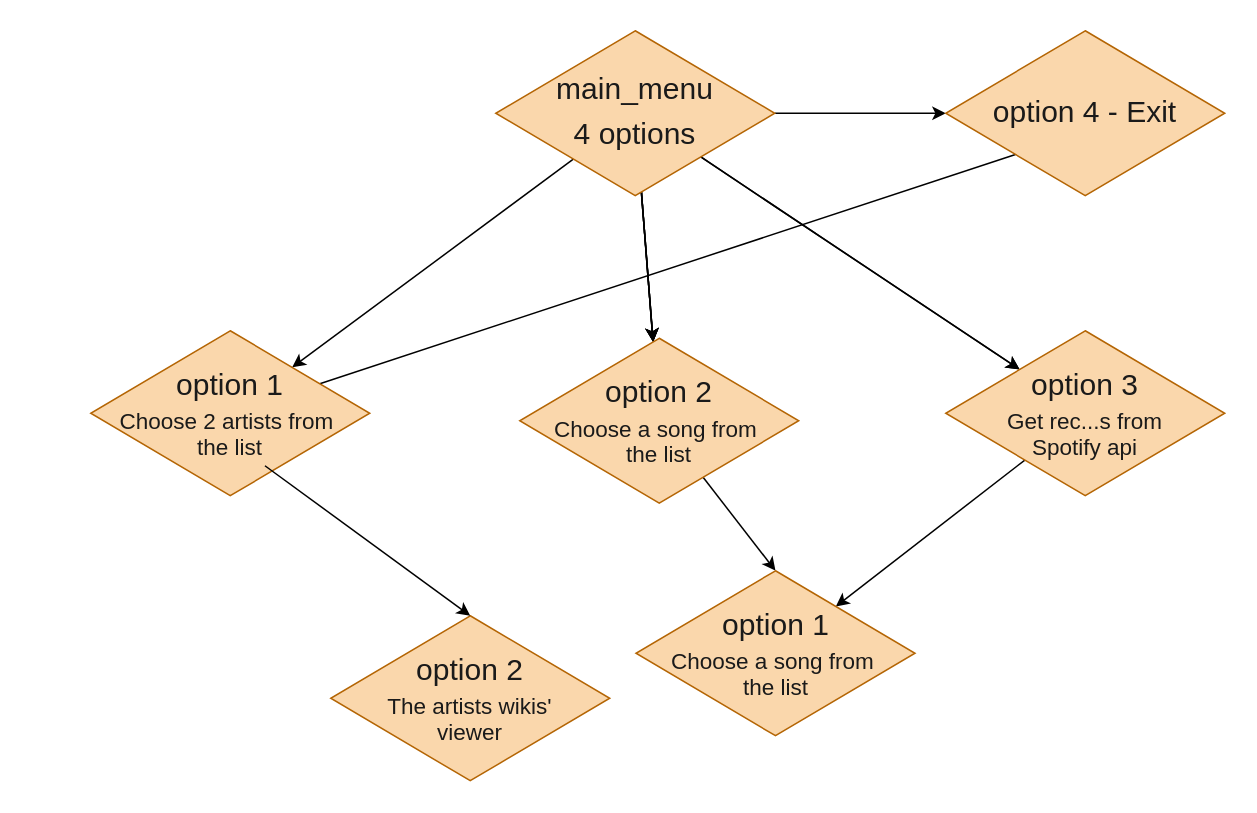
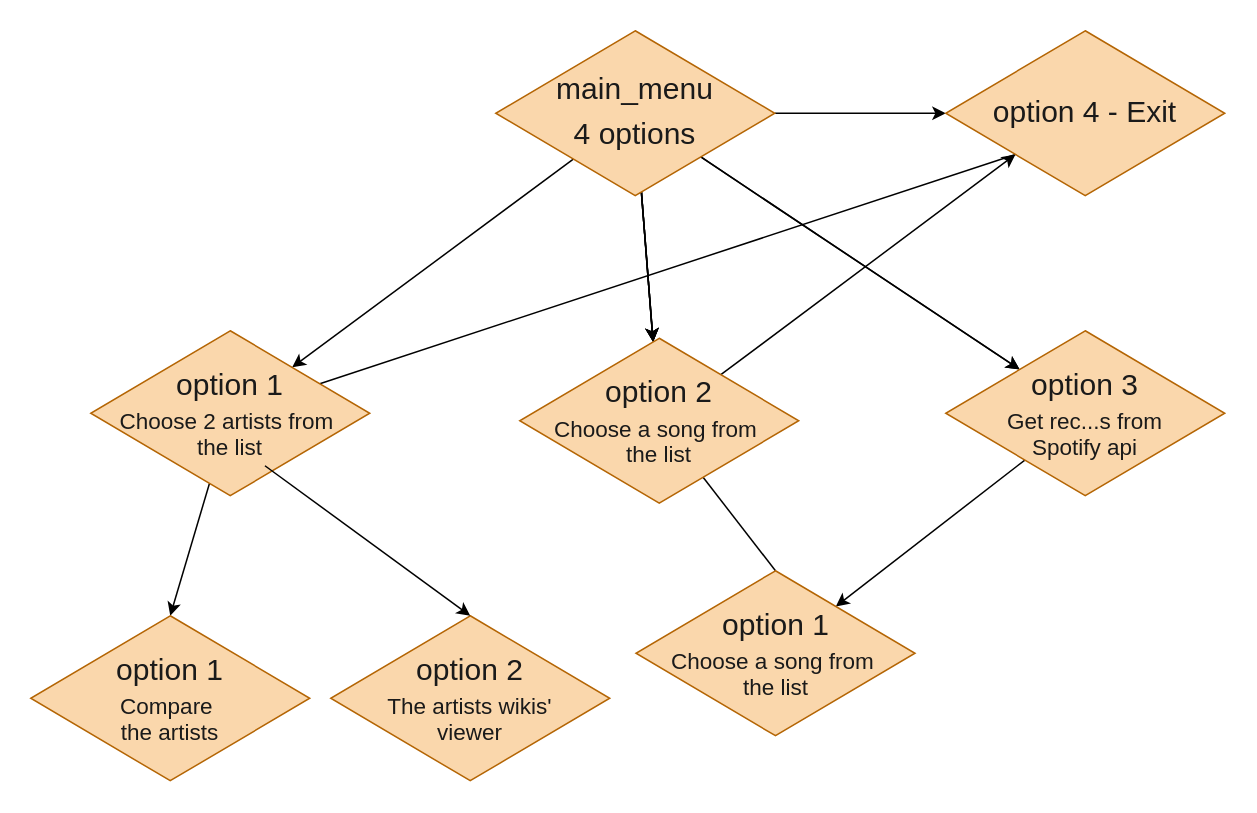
edge "option 2 Choose a song from the list" -> "option 4 - Exit": added
edge "option 1 Choose 2 artists from the list" -> "option 1 Compare the artists": added
edge "option 2 Choose a song from the list" -> "option 1 Choose a song from the list": arrowhead classic -> none
node "option 1 Compare the artists": added
